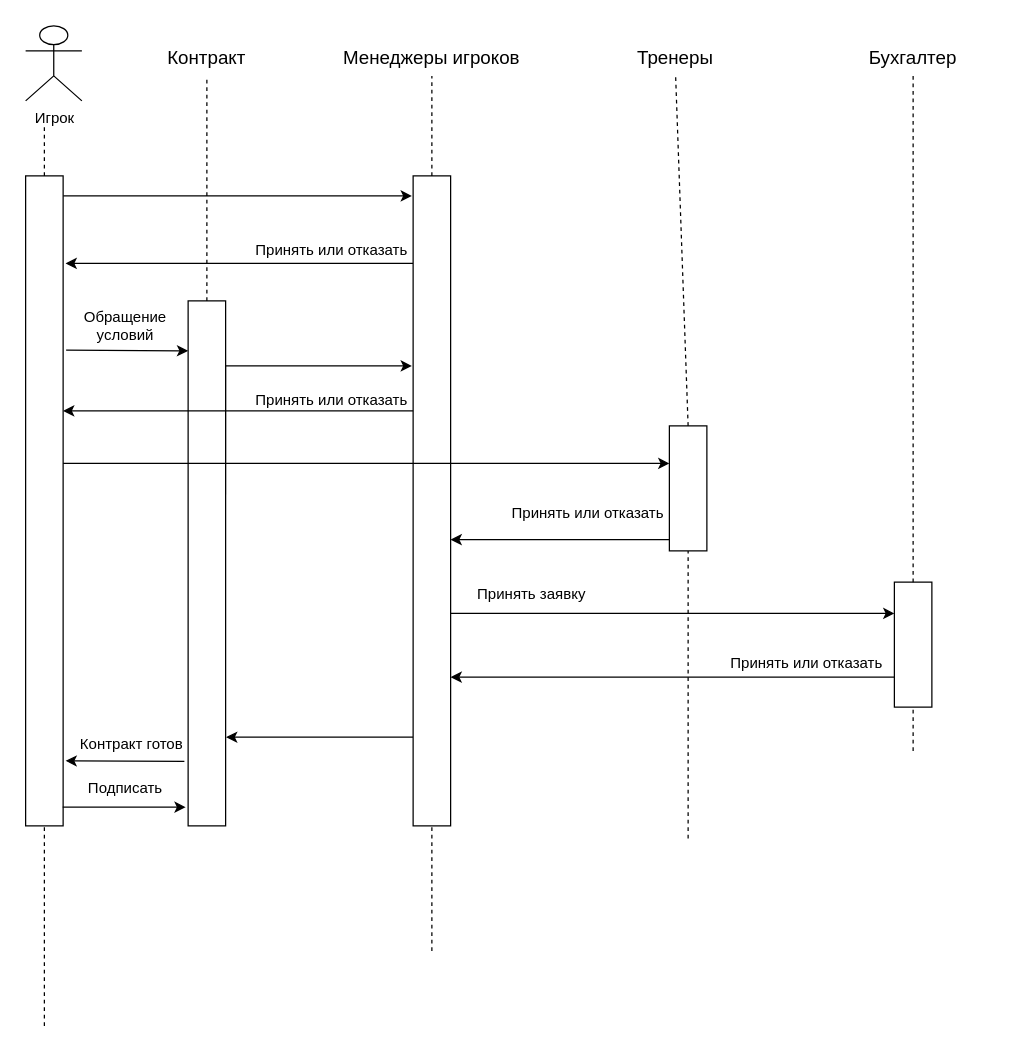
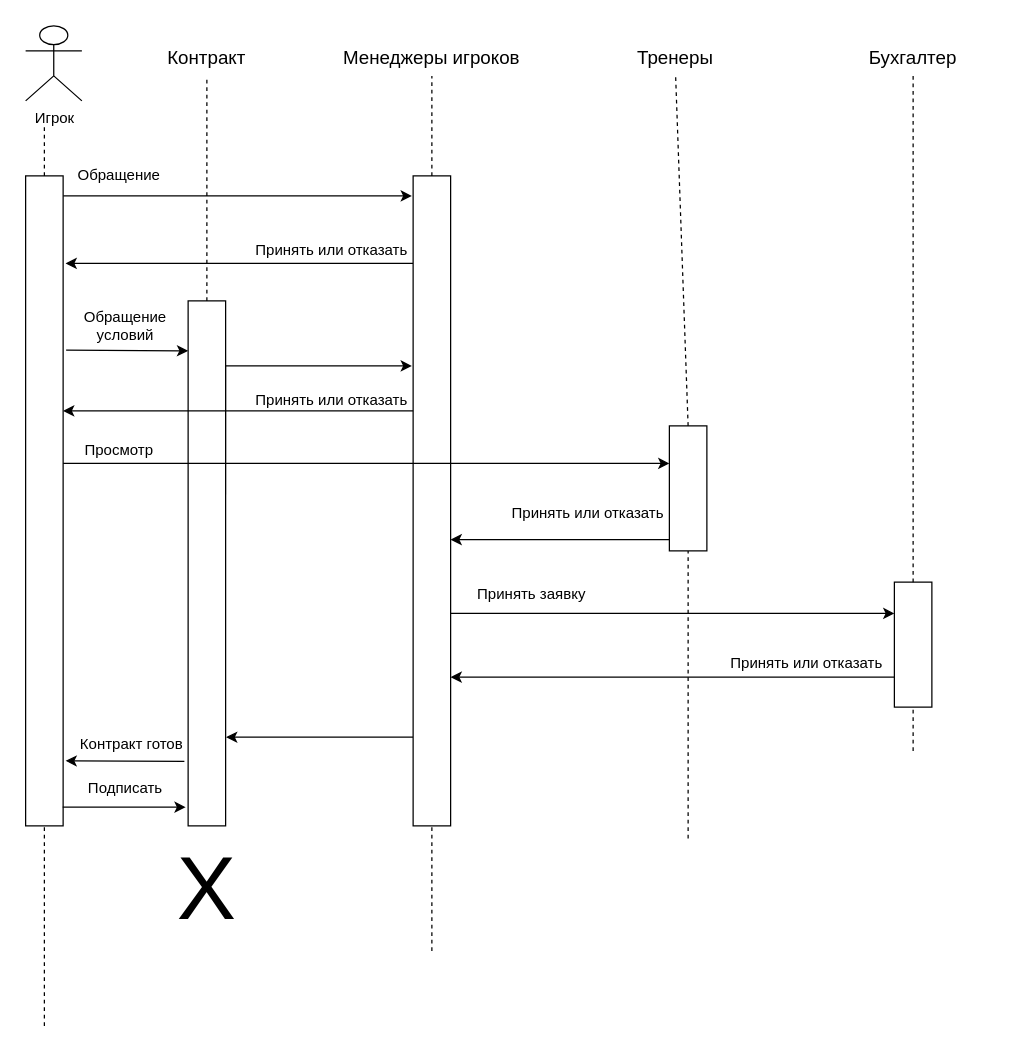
node "Обращение": added
node "Просмотр": added
node "Х": added
